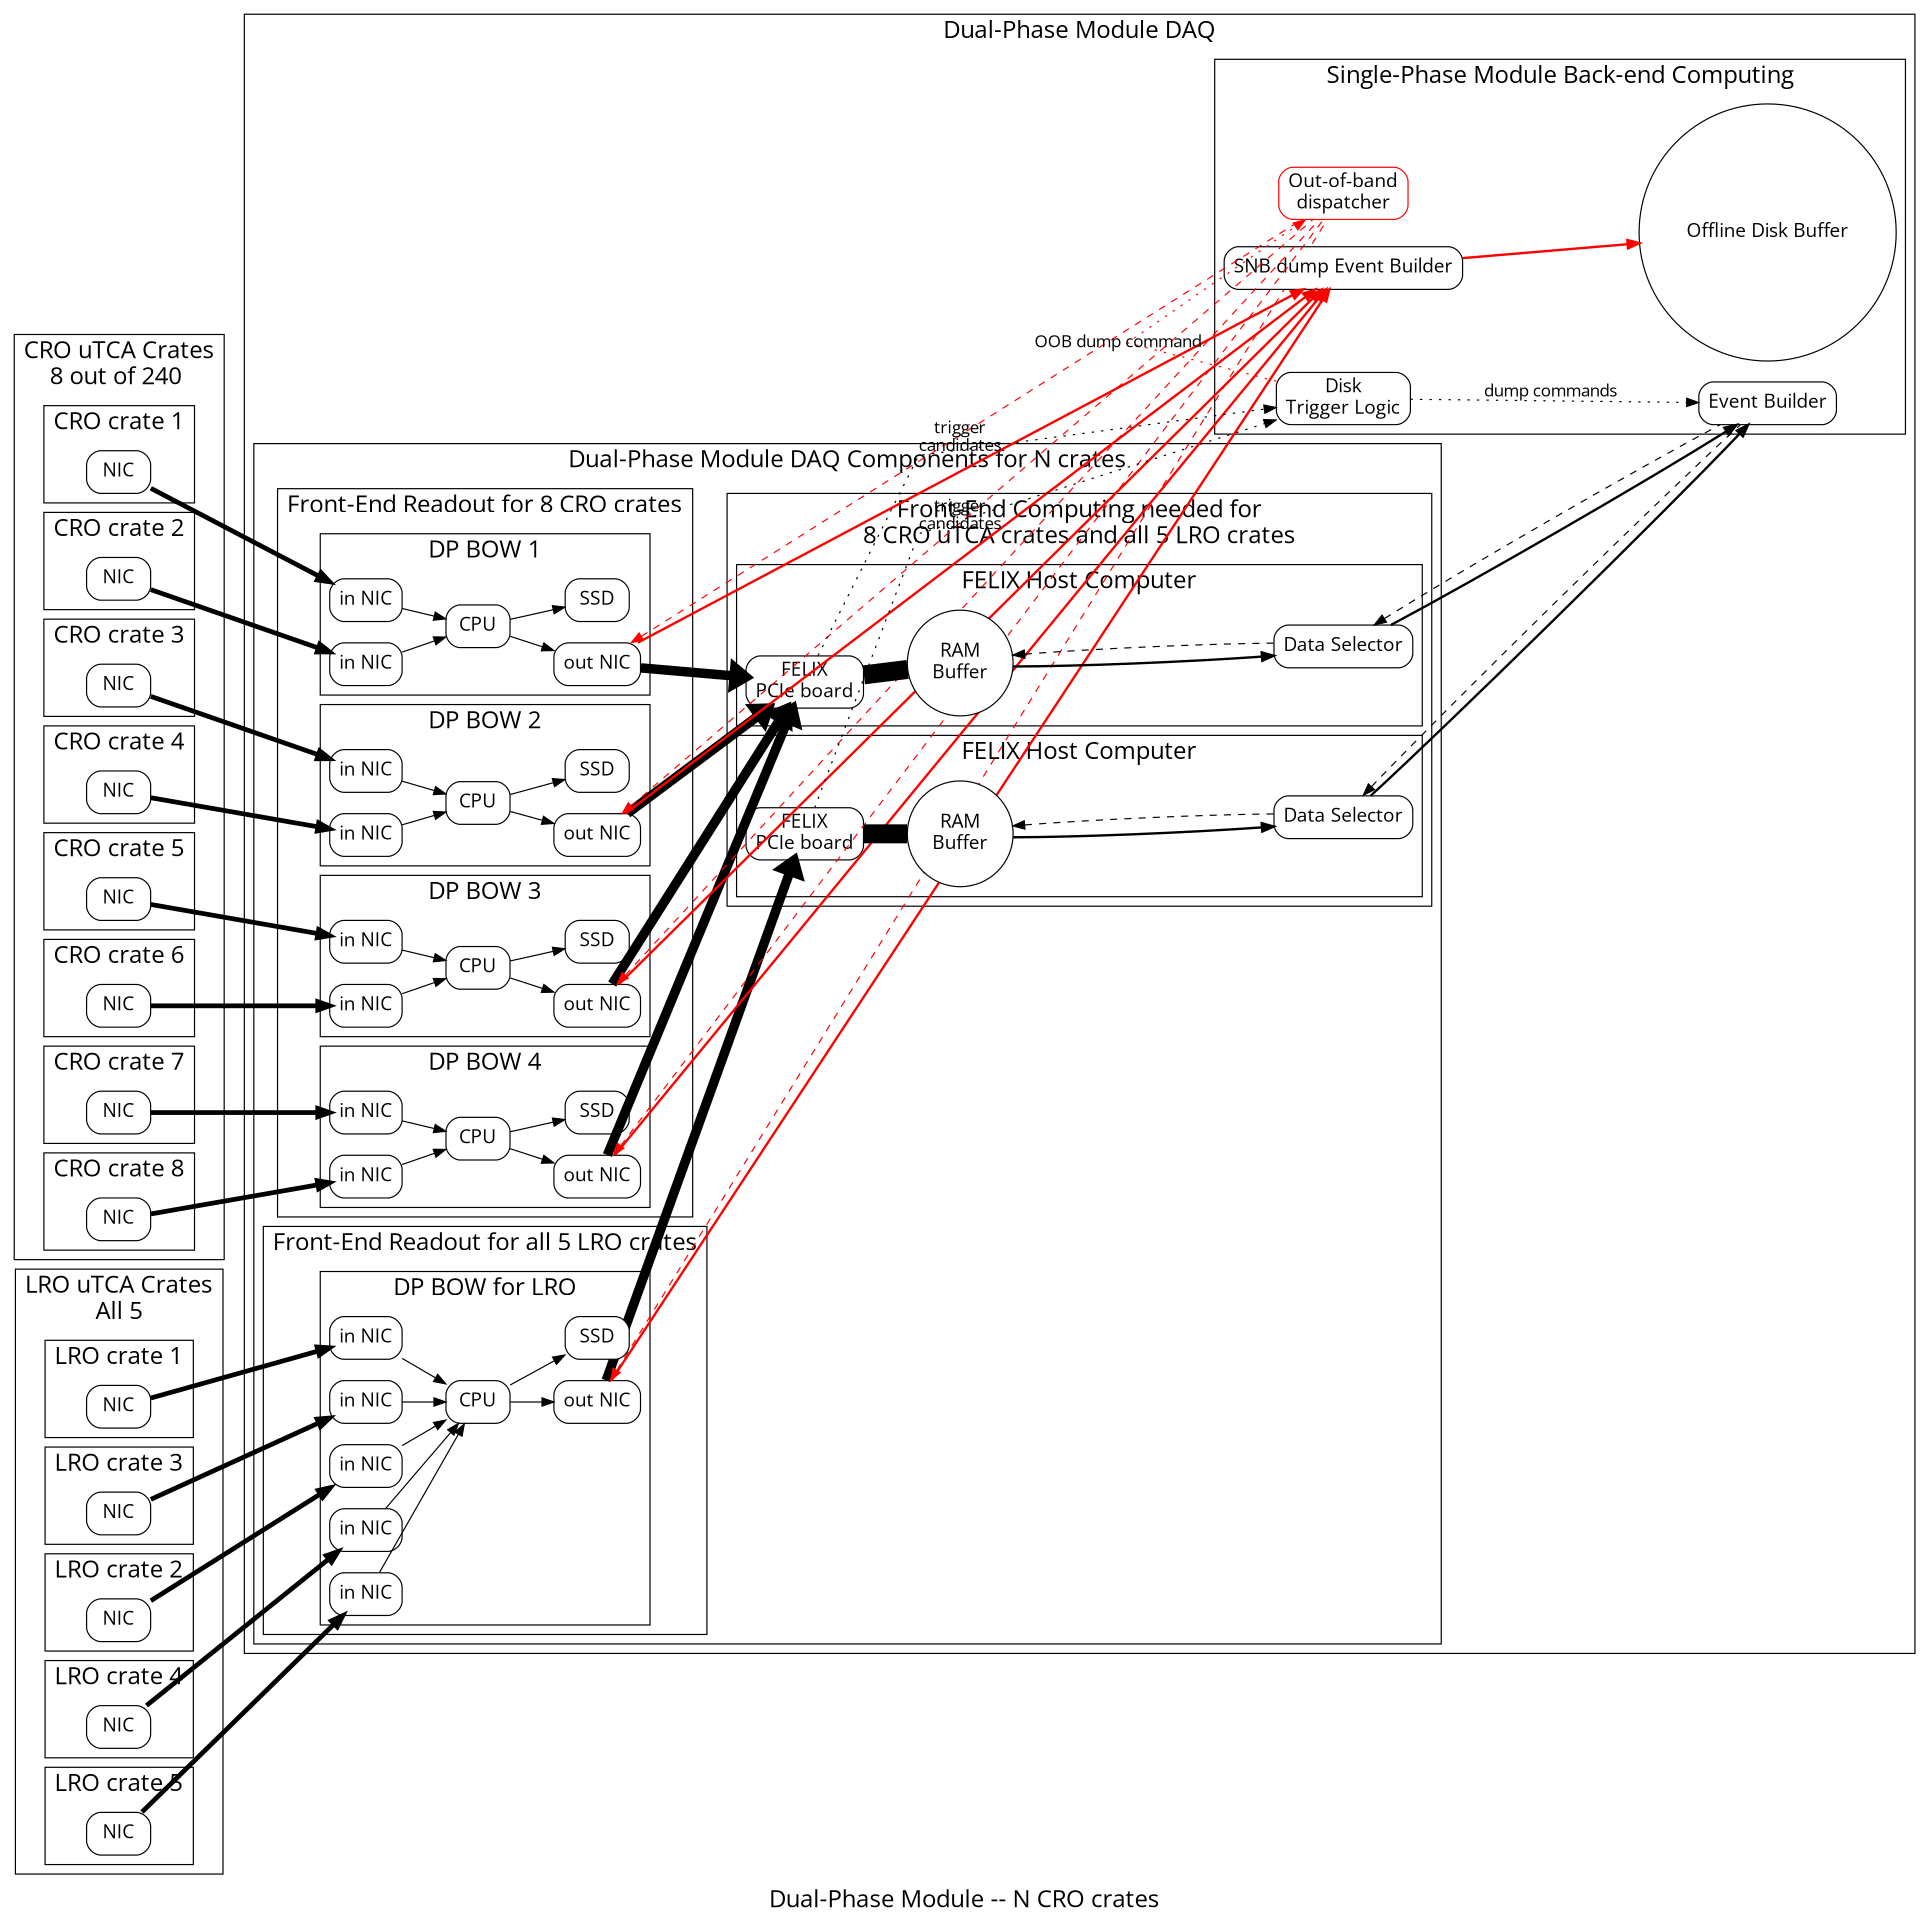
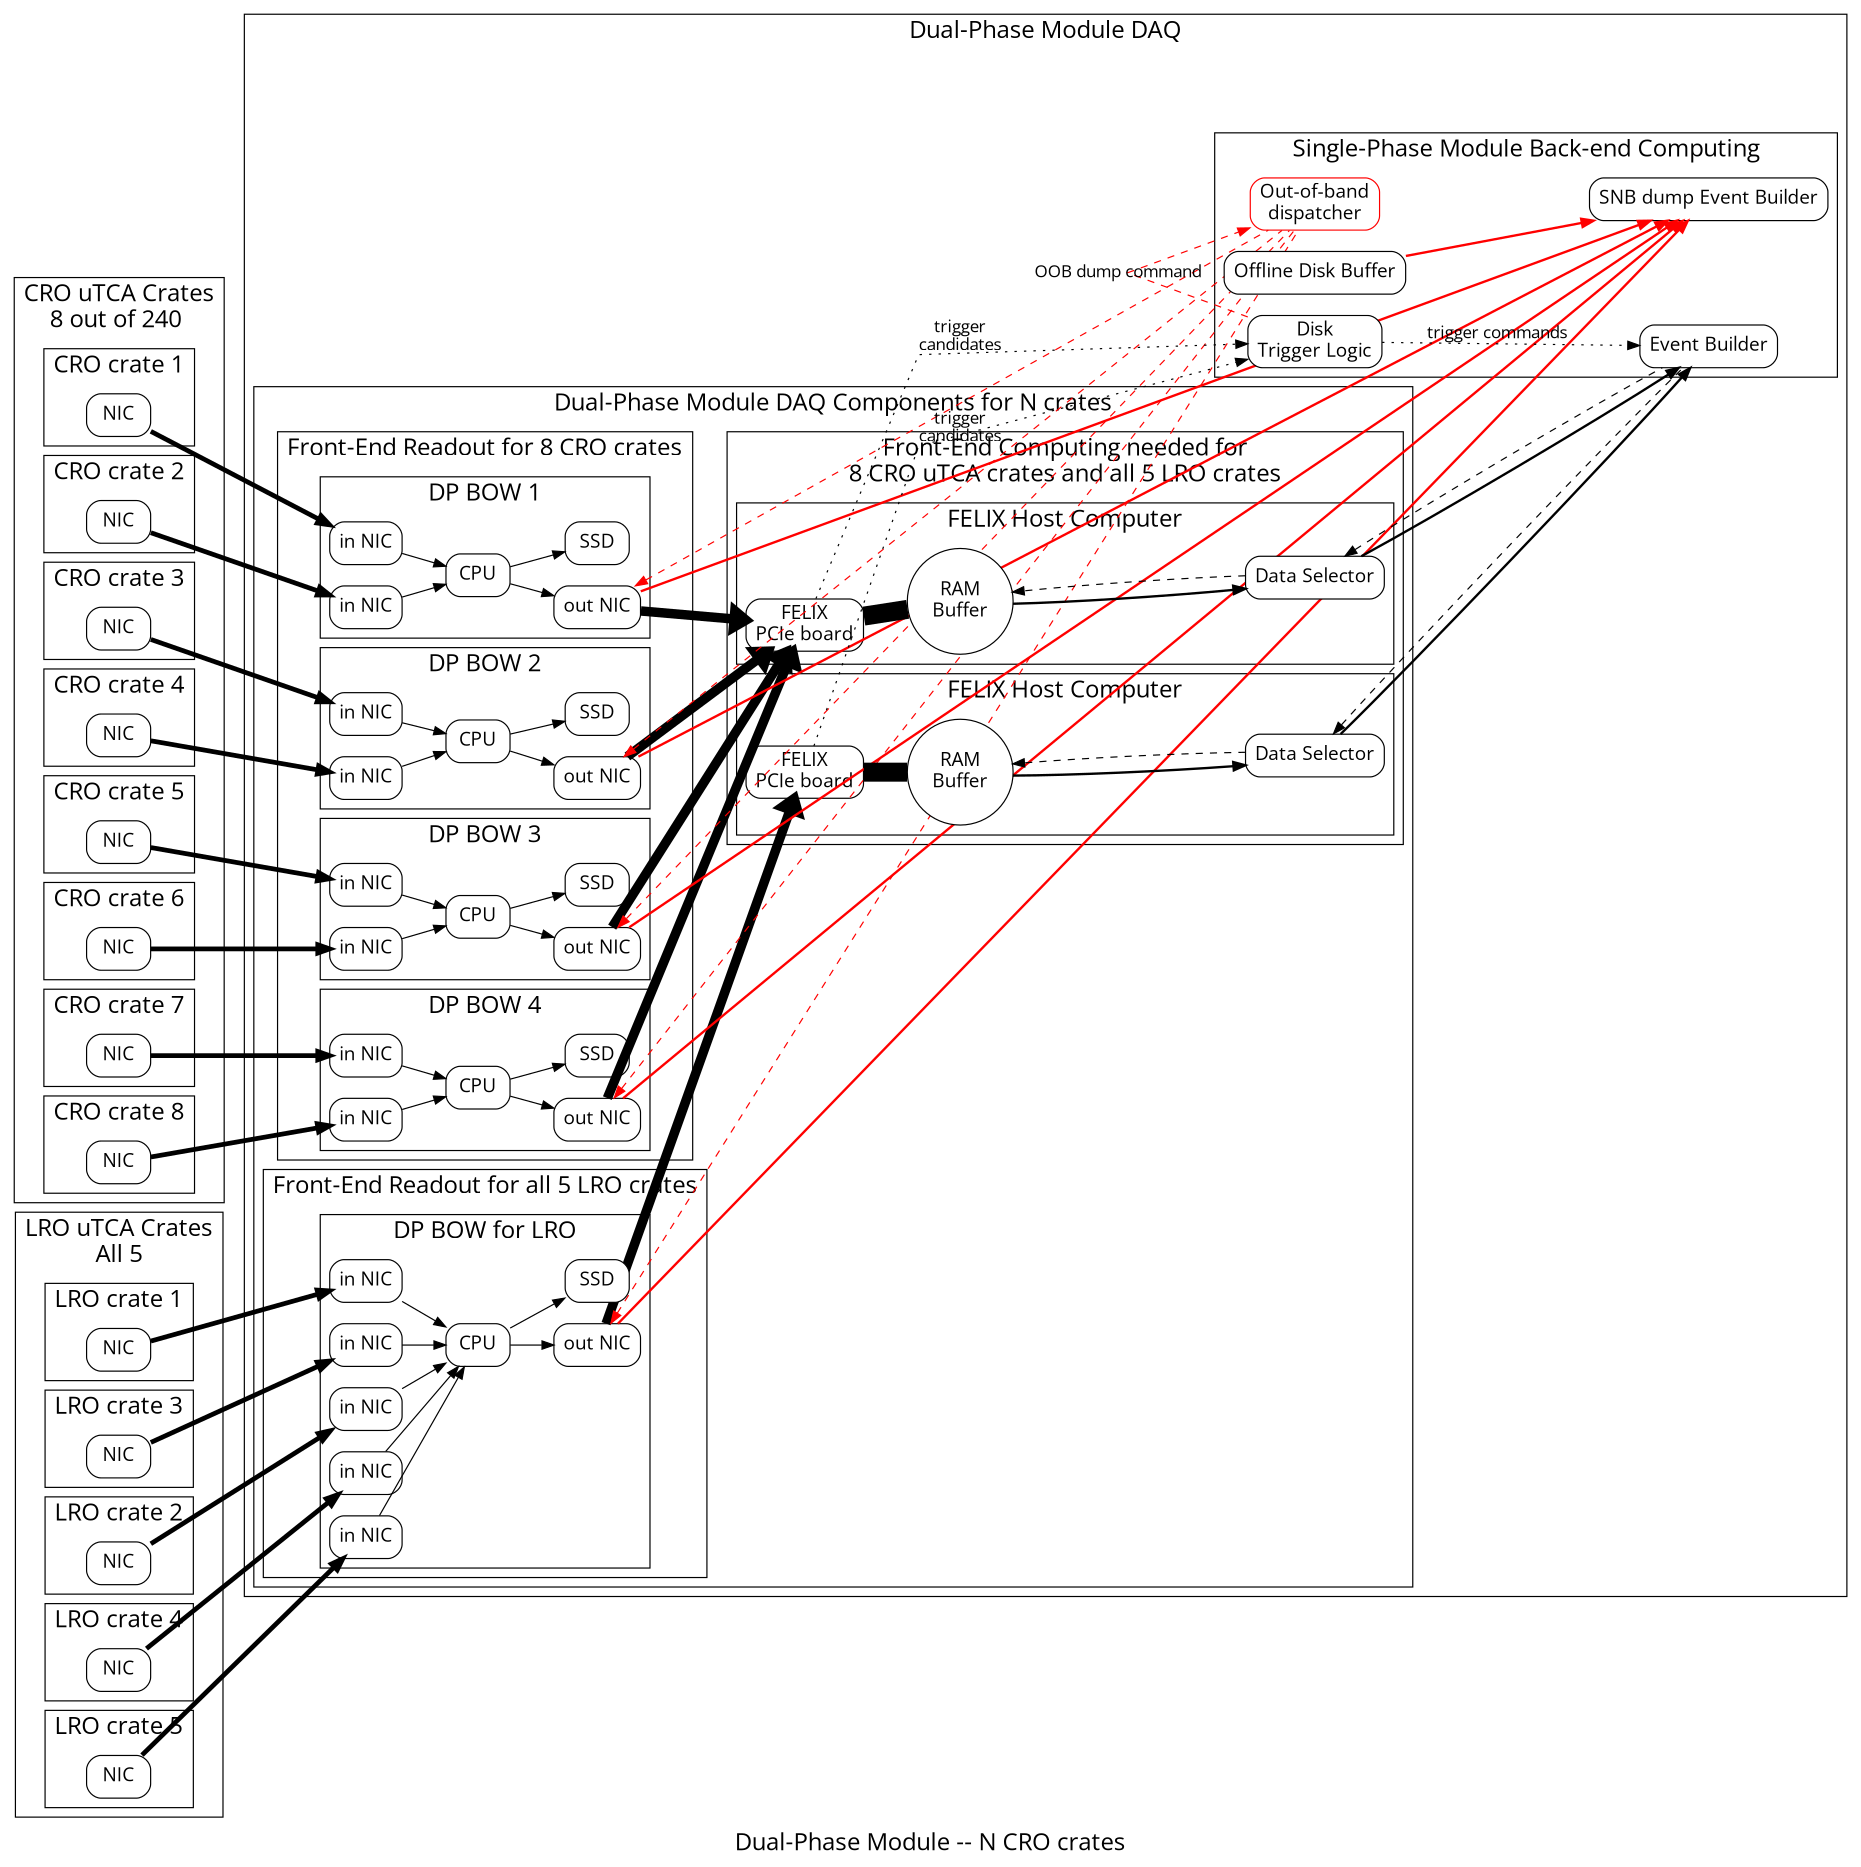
node "Offline Disk Buffer": shape circle -> box
edge "SNB dump Event Builder" -> "Offline Disk Buffer": reversed
edge "Disk Trigger Logic" -> "Out-of-band dispatcher": style dotted -> dashed
edge "Disk Trigger Logic" -> "Event Builder": label "dump commands" -> "trigger commands"
